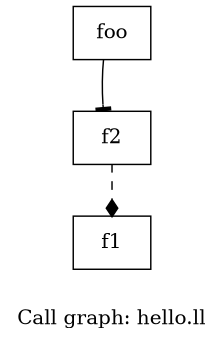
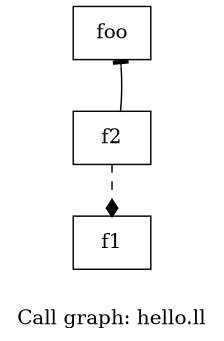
edge "foo" -> "f2": reversed
